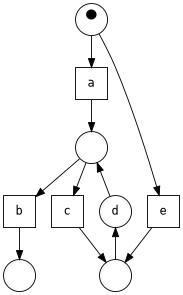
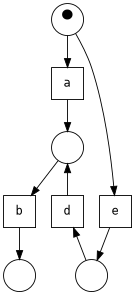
node "c": removed
node "d": shape circle -> box
